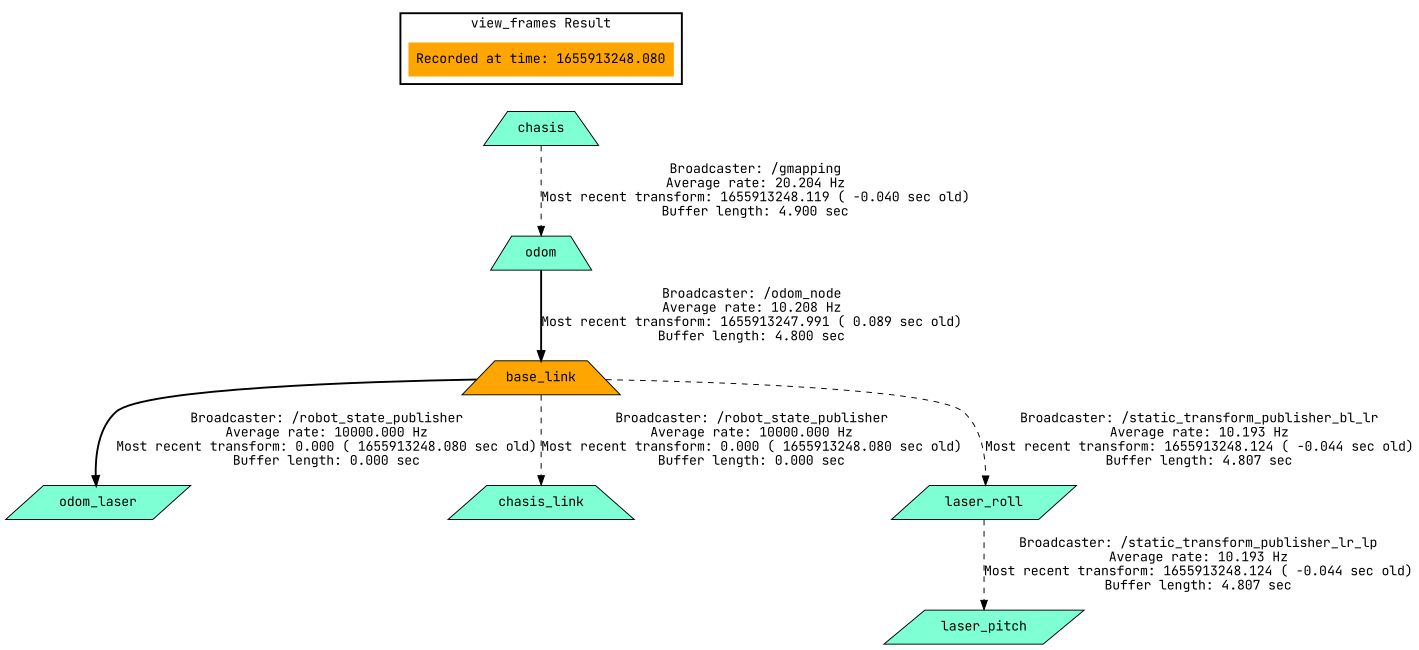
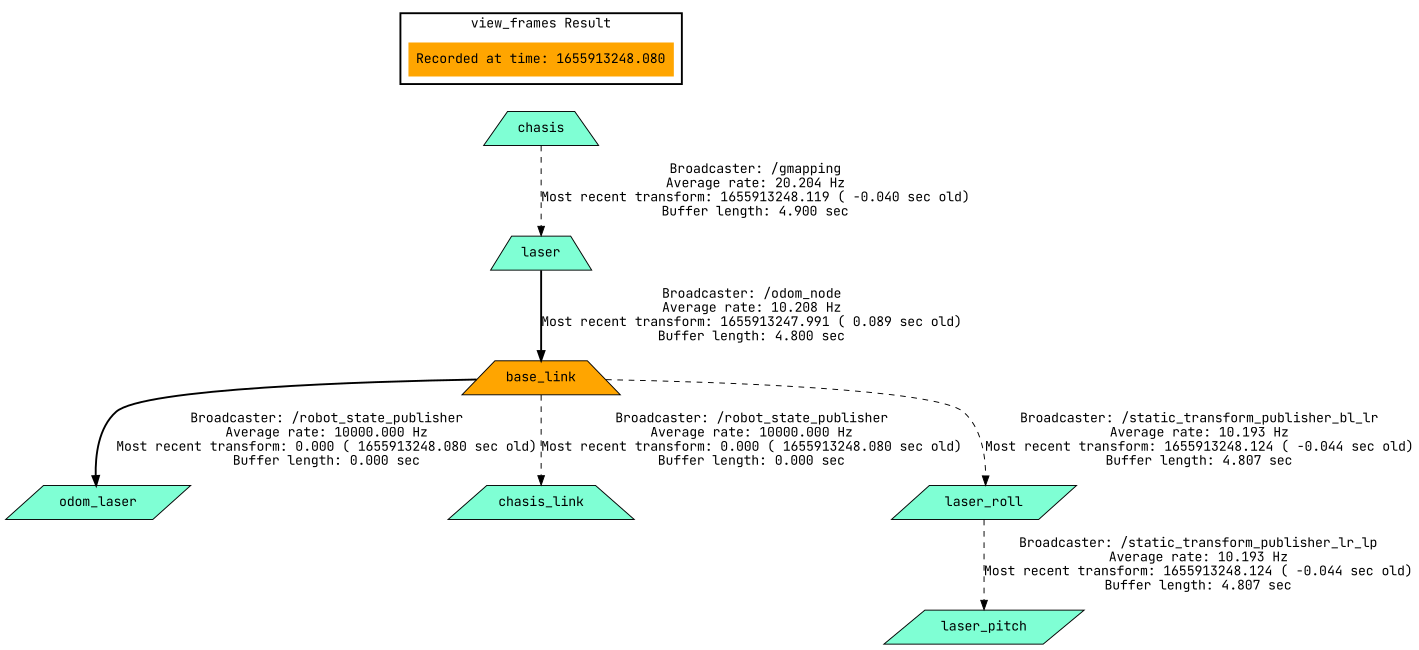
node "odom": label "odom" -> "laser"
